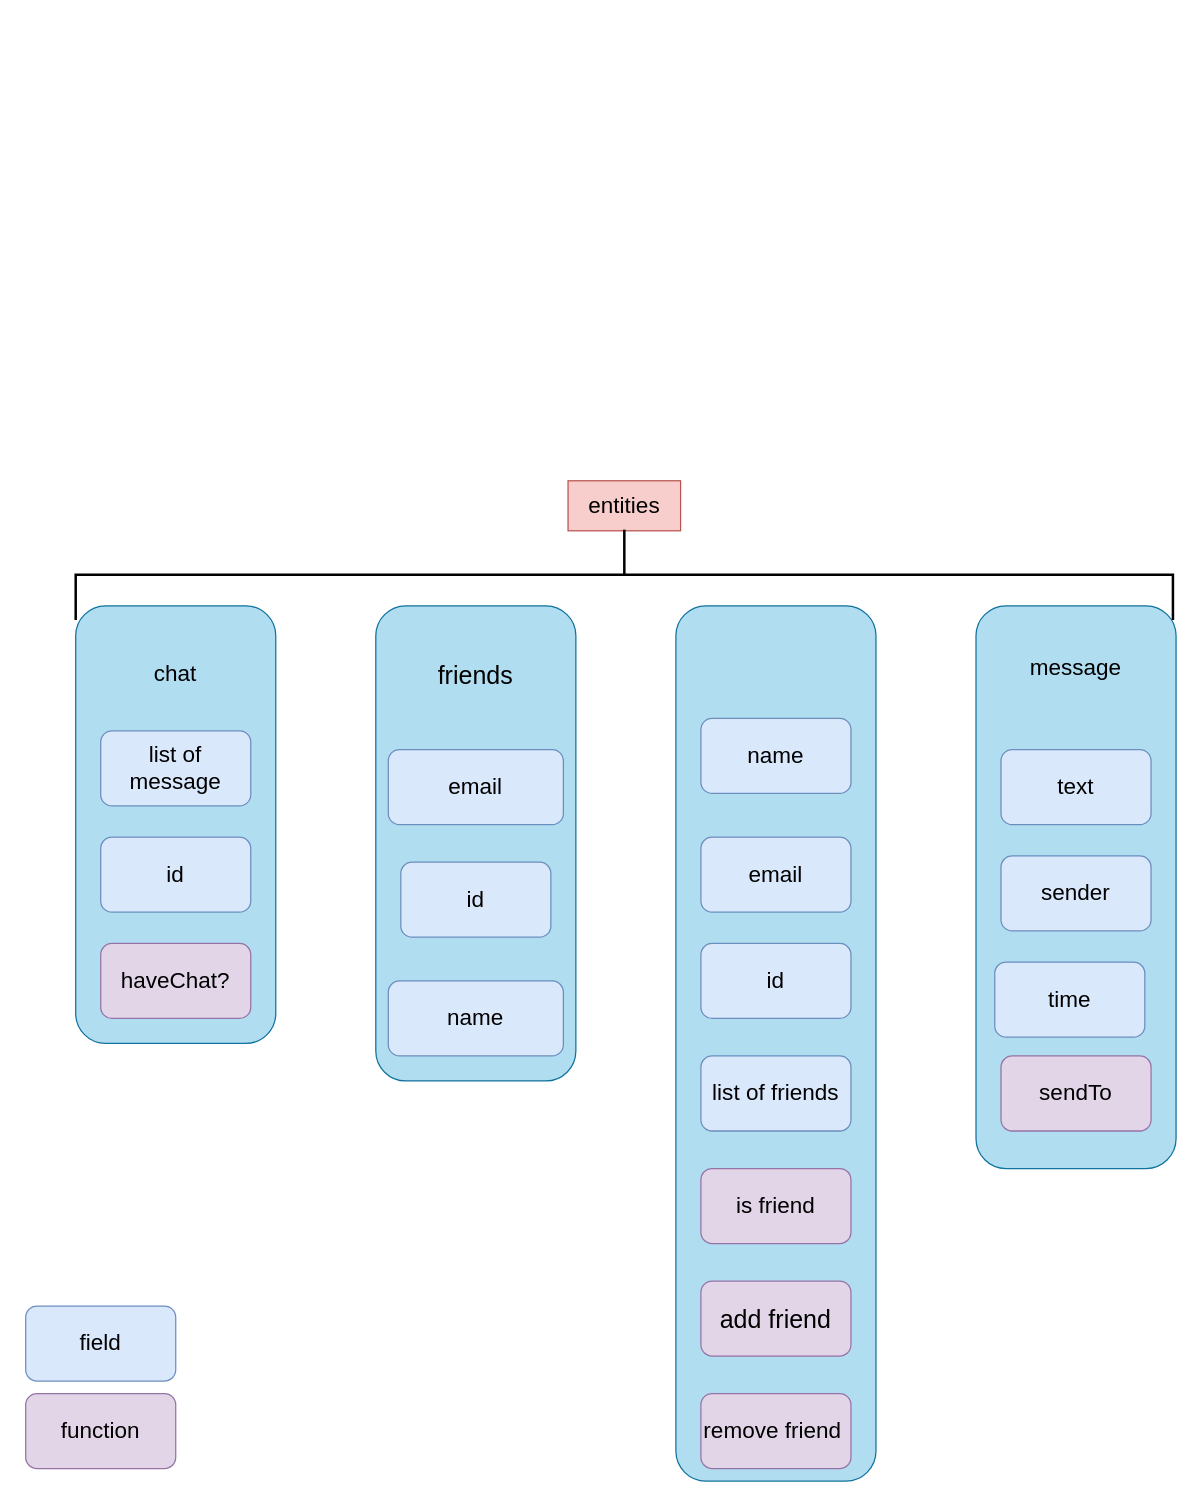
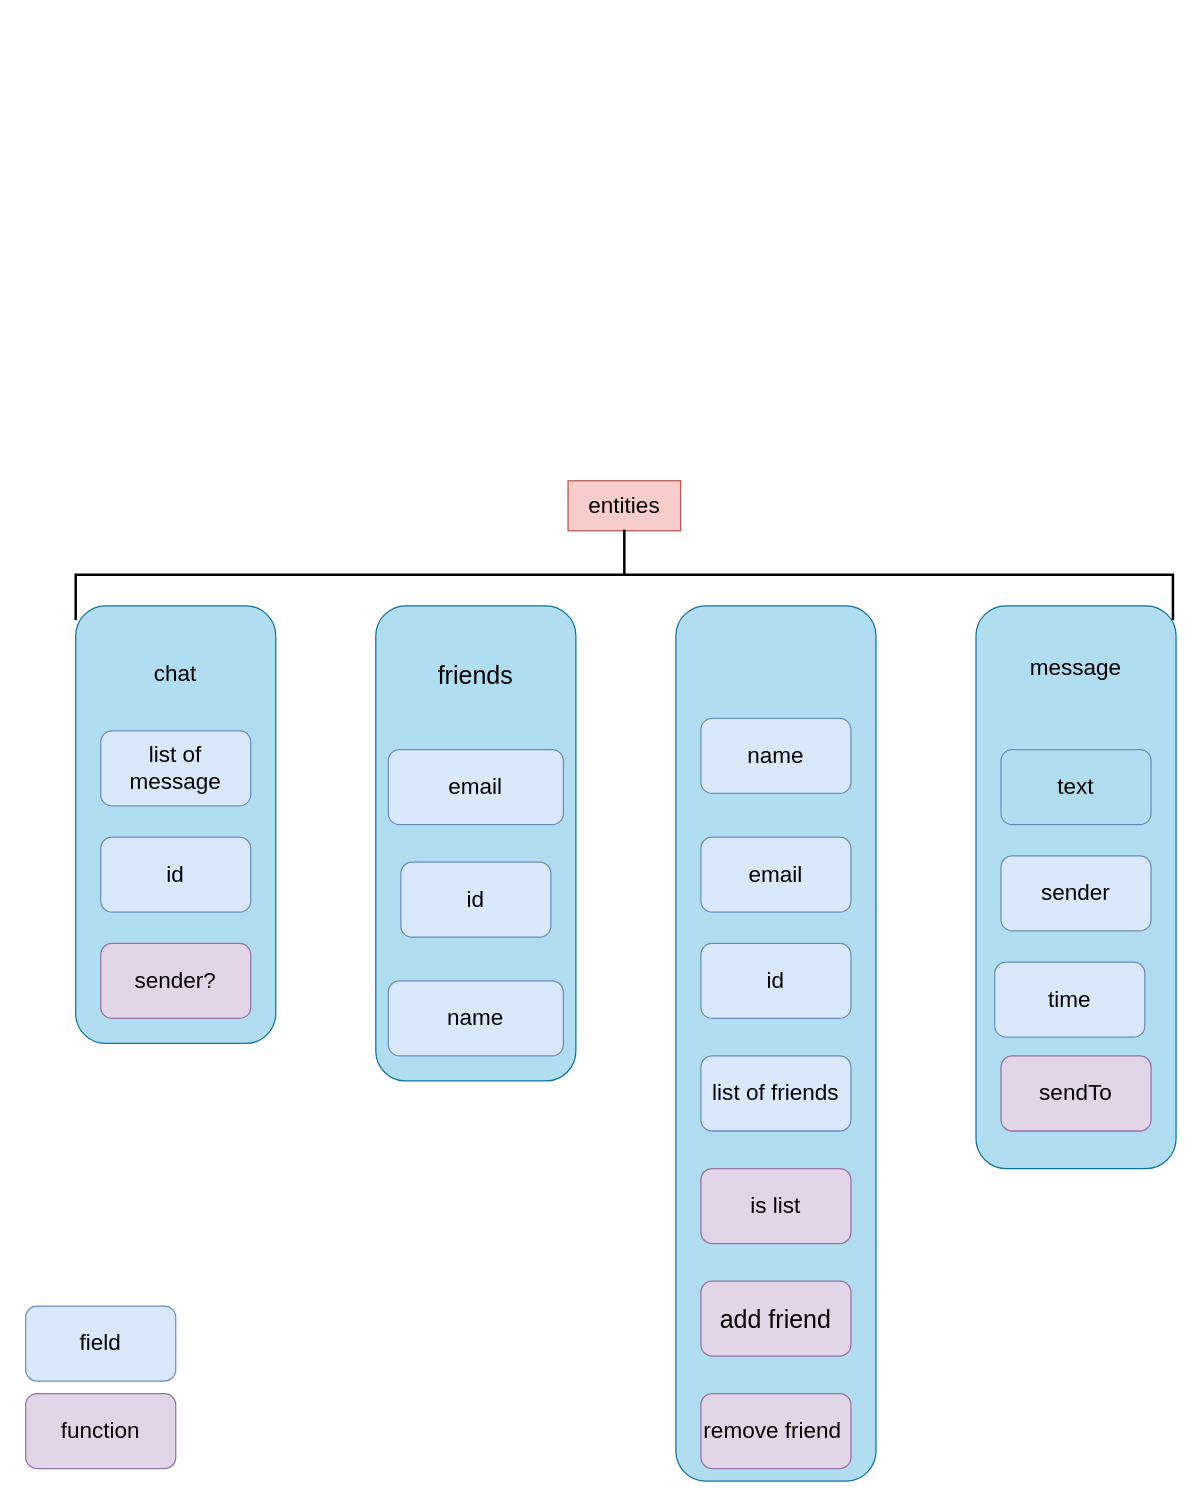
node "text": fillcolor #dae8fc -> #b1ddf0
node "haveChat?": label "haveChat?" -> "sender?"
node "is friend": label "is friend" -> "is list"
